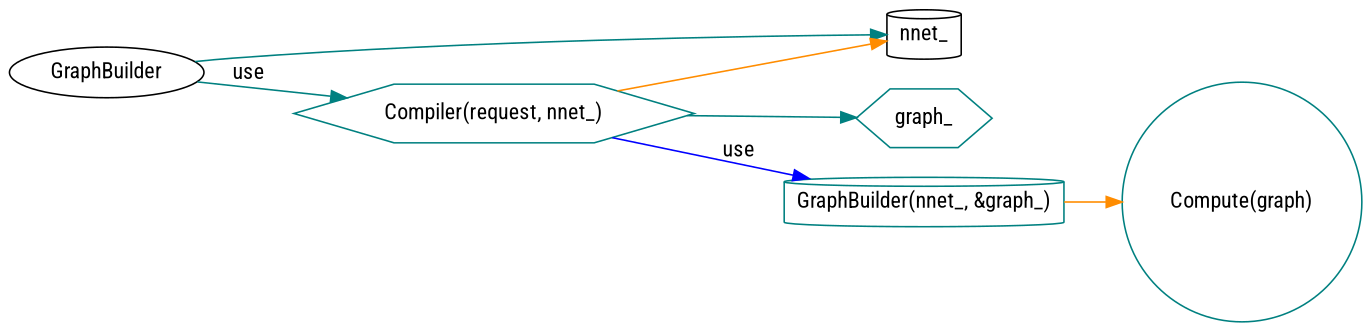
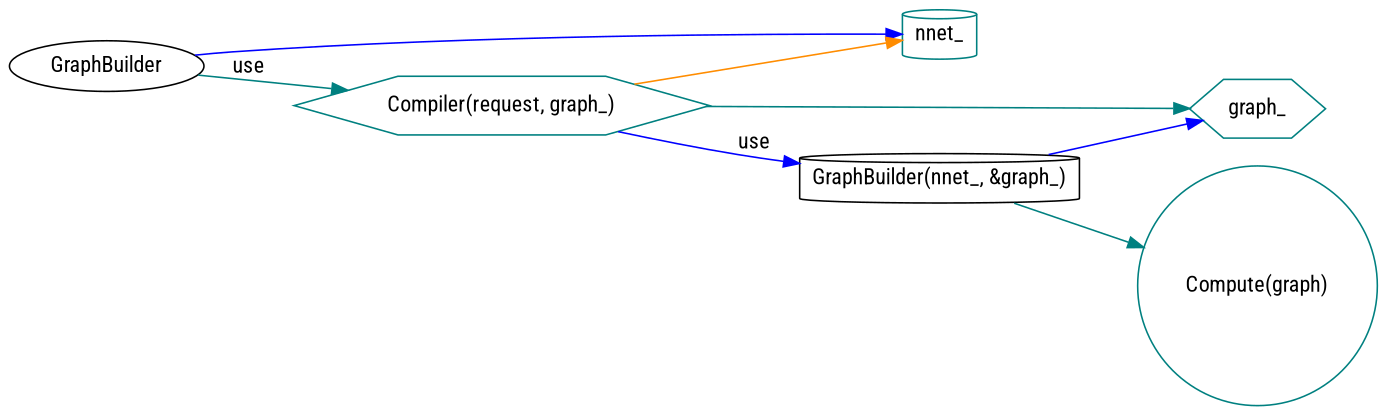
node "nnet_": color black -> teal
edge "GraphBuilder" -> "nnet_": color teal -> blue
node "Compiler(request, nnet_)": label "Compiler(request, nnet_)" -> "Compiler(request, graph_)"
edge "GraphBuilder(nnet_, &graph_)" -> "graph_": added
node "GraphBuilder(nnet_, &graph_)": color teal -> black
edge "GraphBuilder(nnet_, &graph_)" -> "Compute(graph)": color darkorange -> teal
